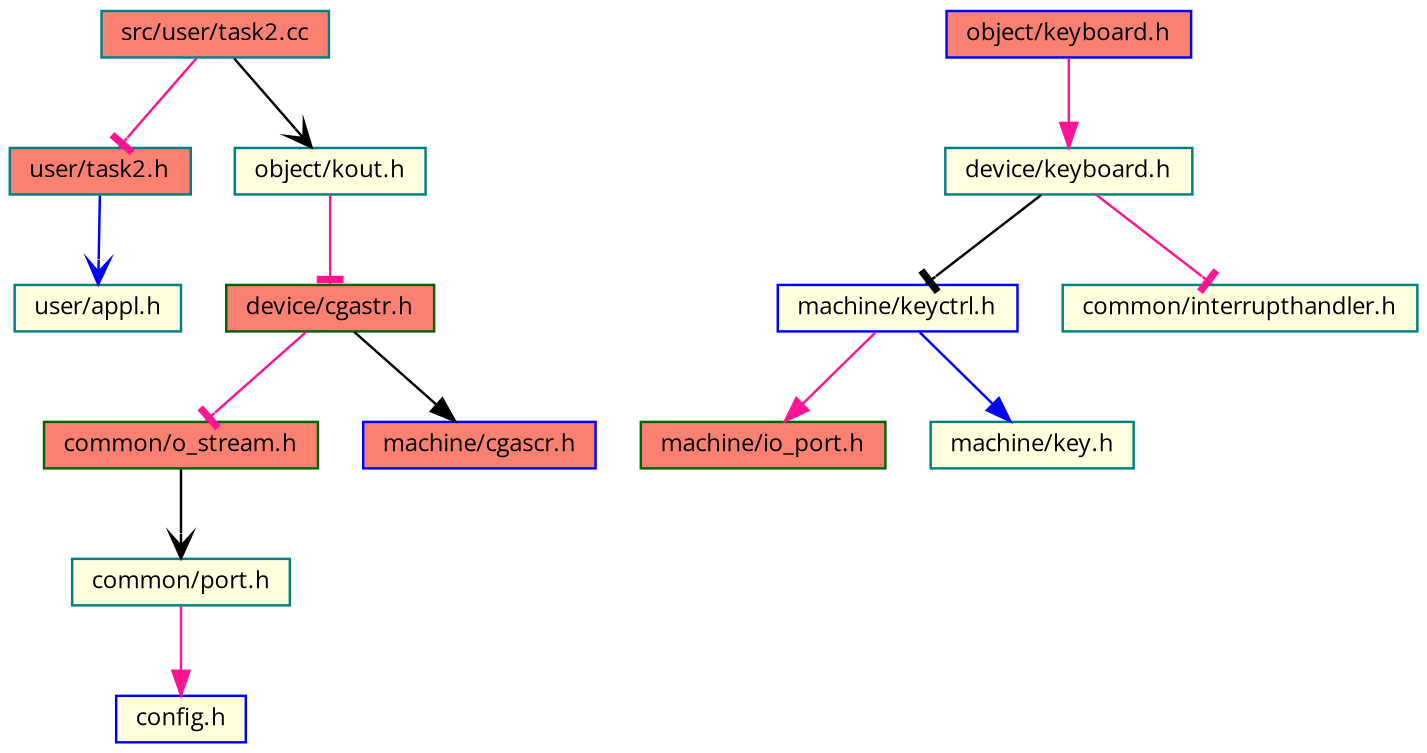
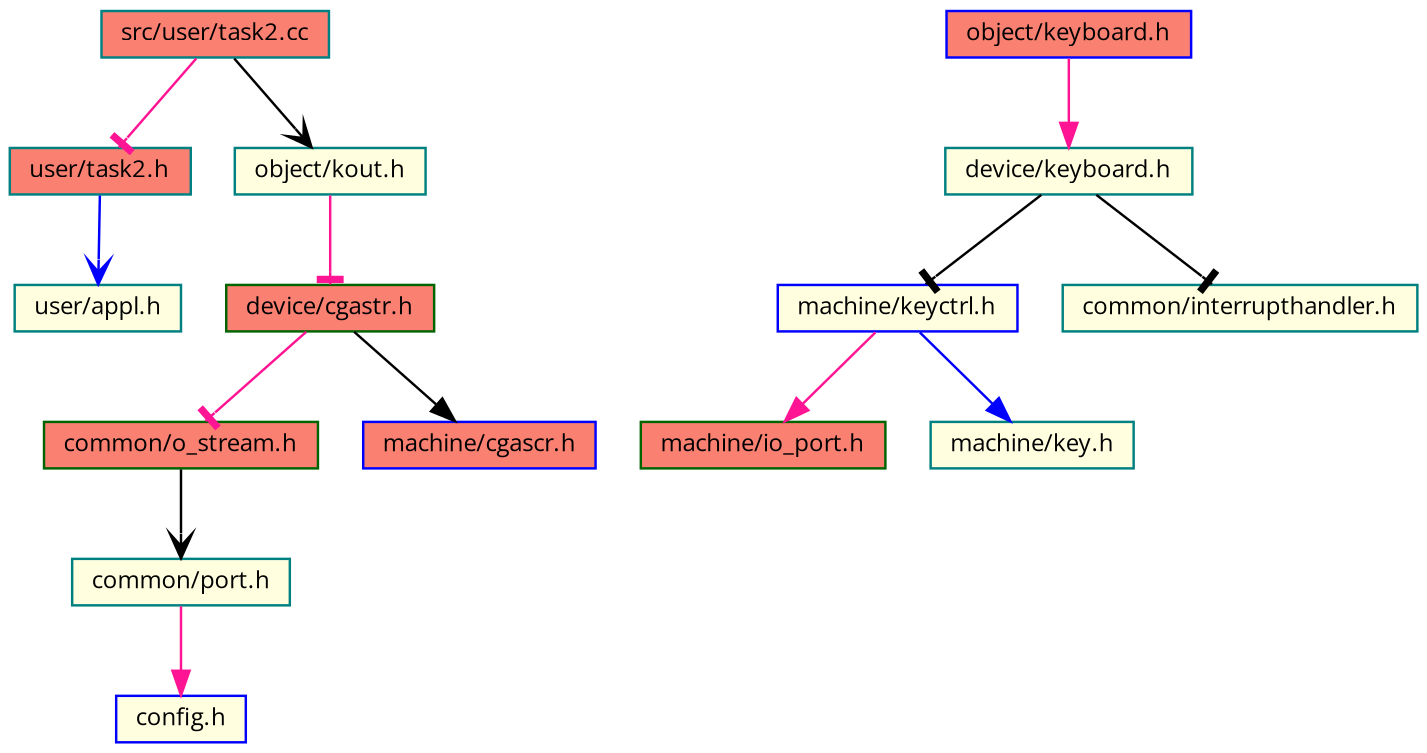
edge "device/keyboard.h" -> "common/interrupthandler.h": color deeppink -> black
